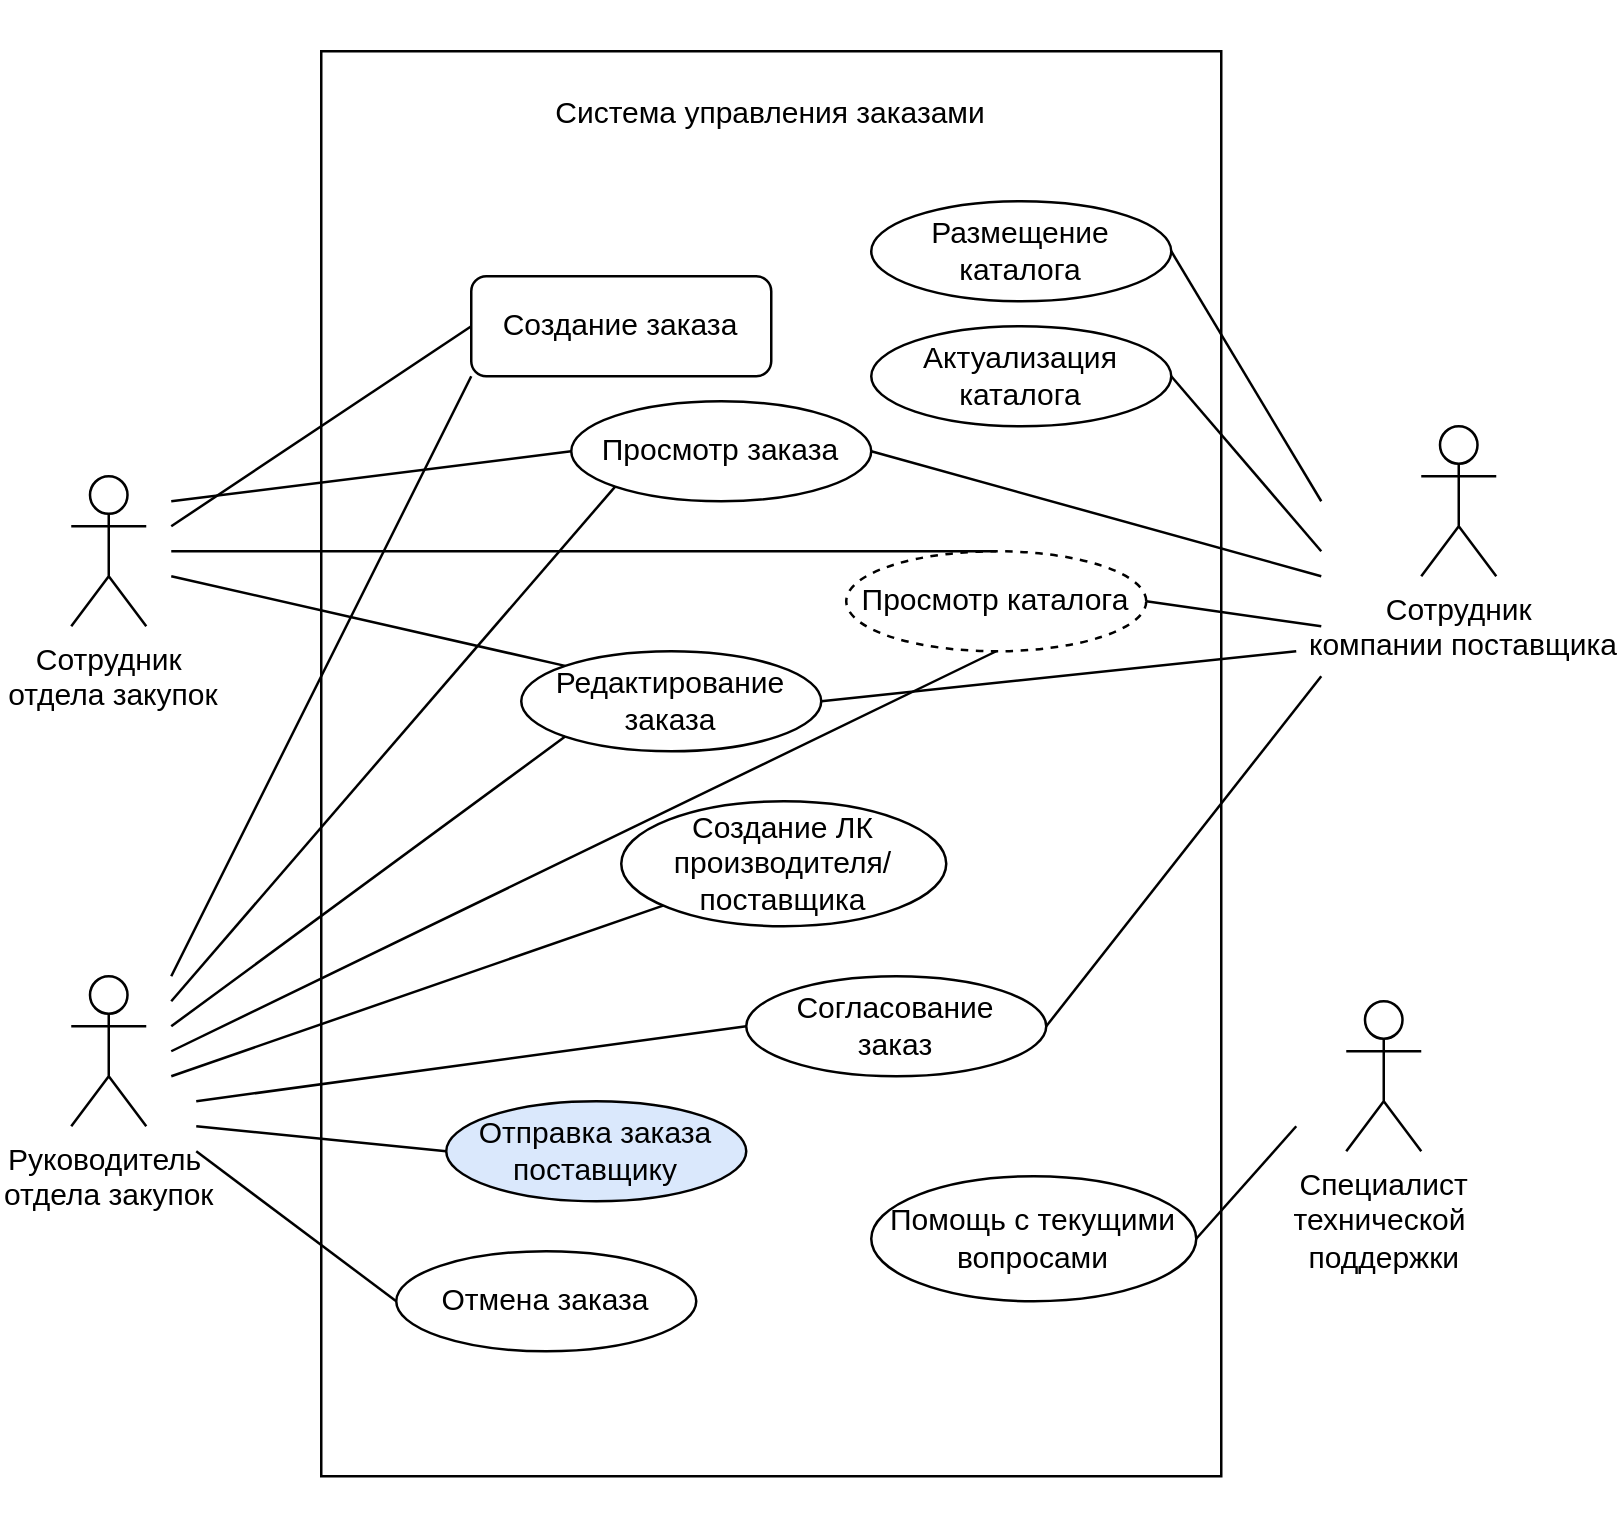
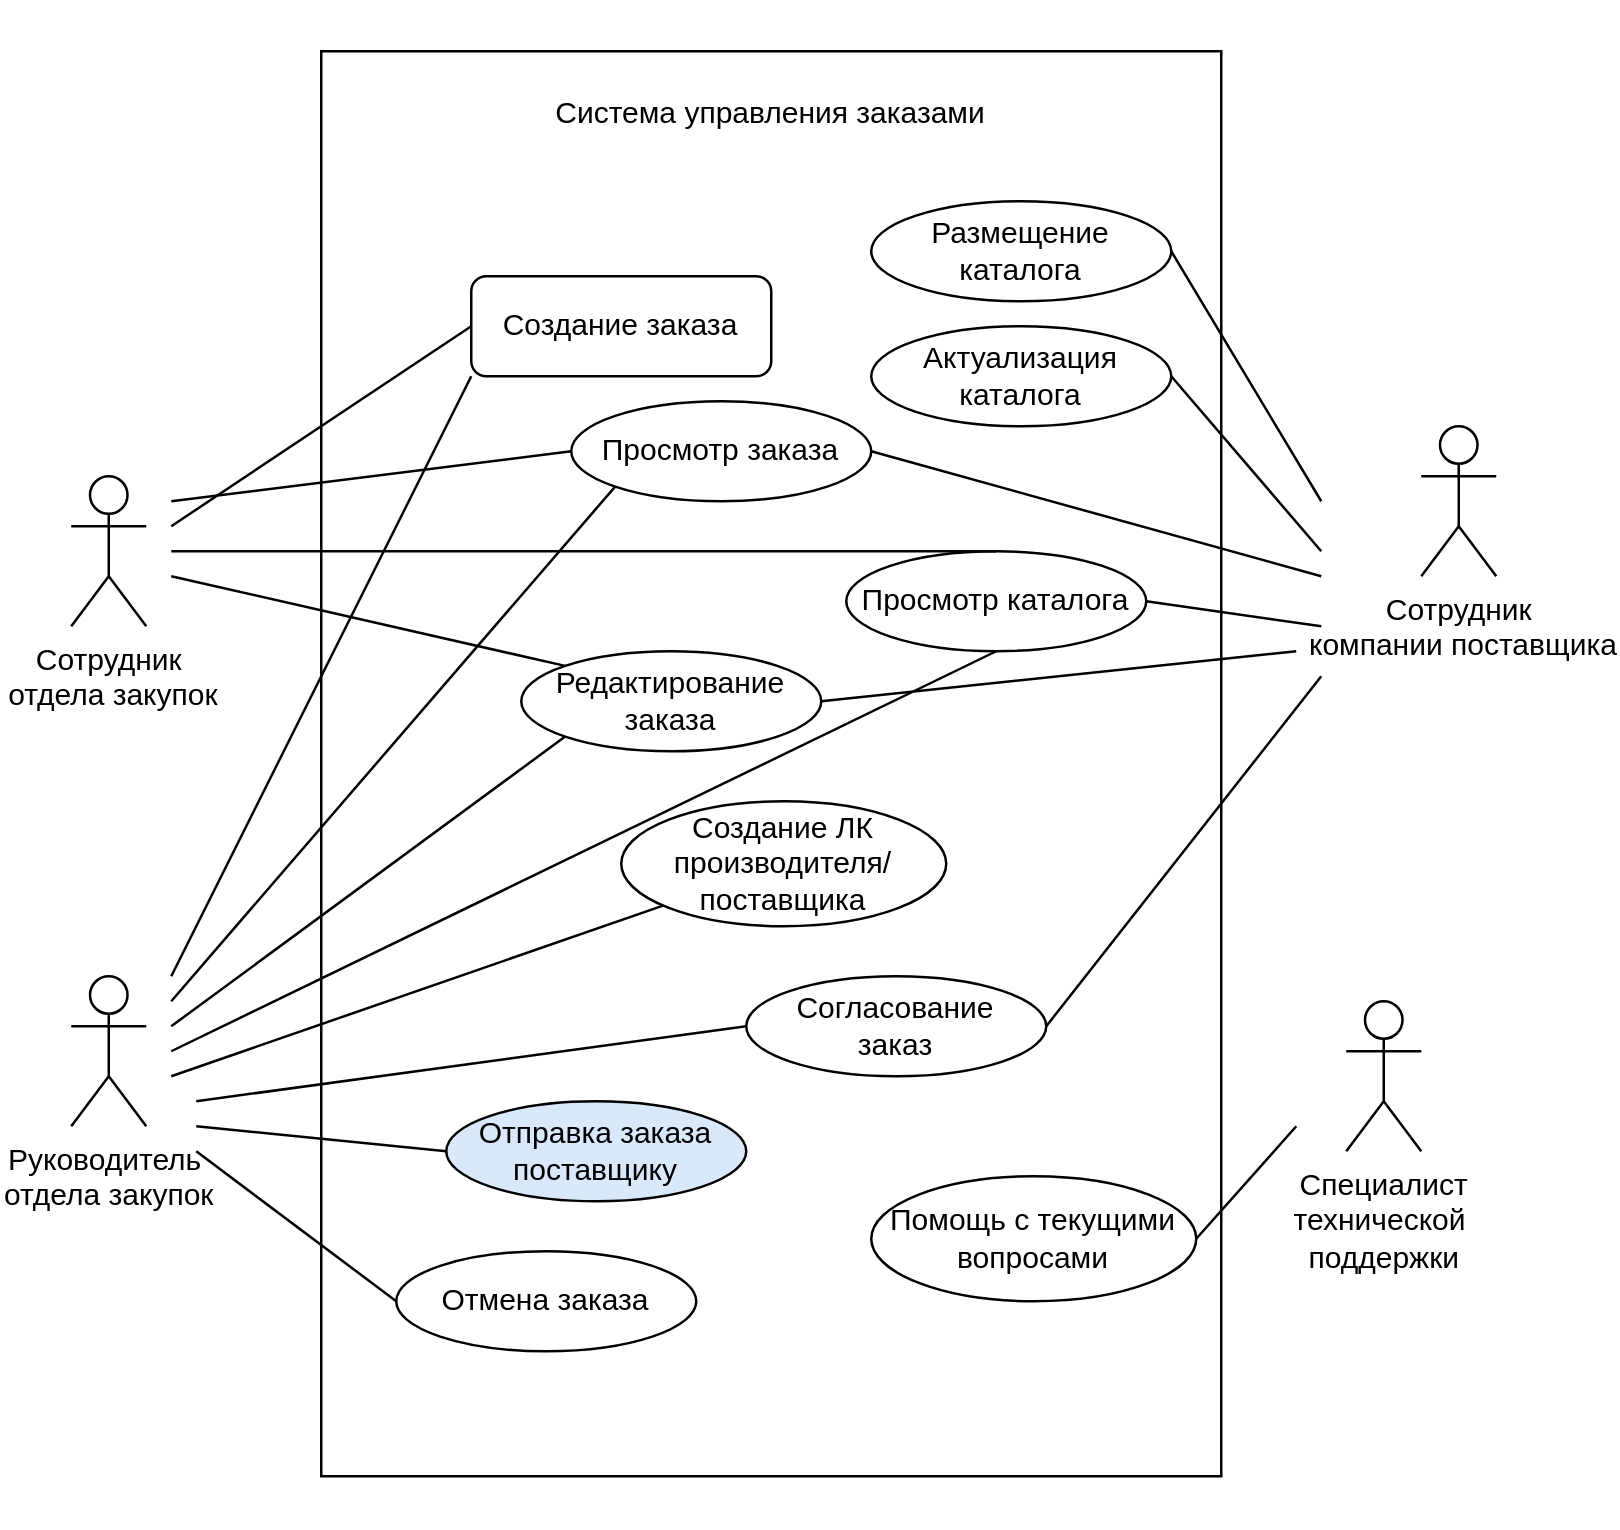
node "Просмотр каталога": style dashed -> solid
